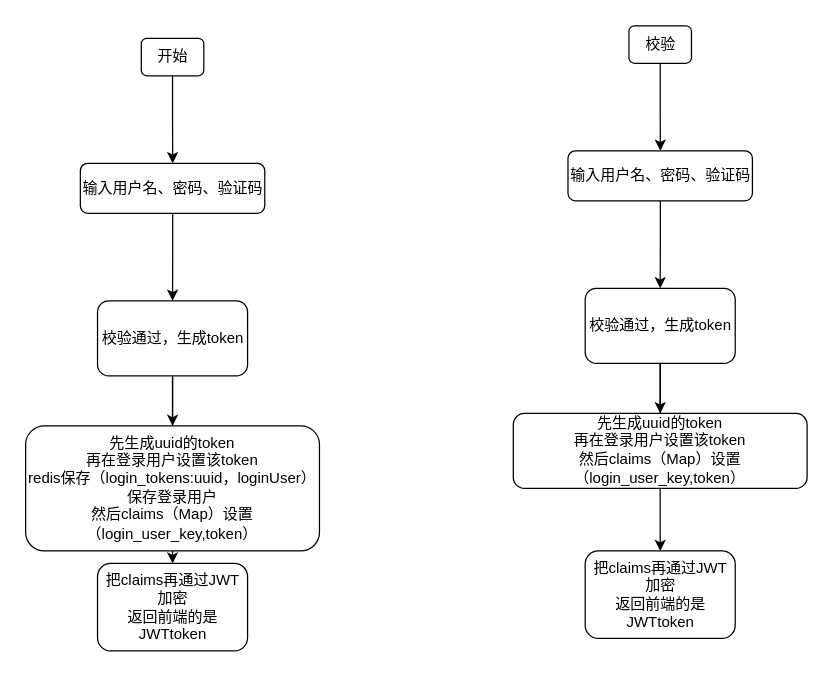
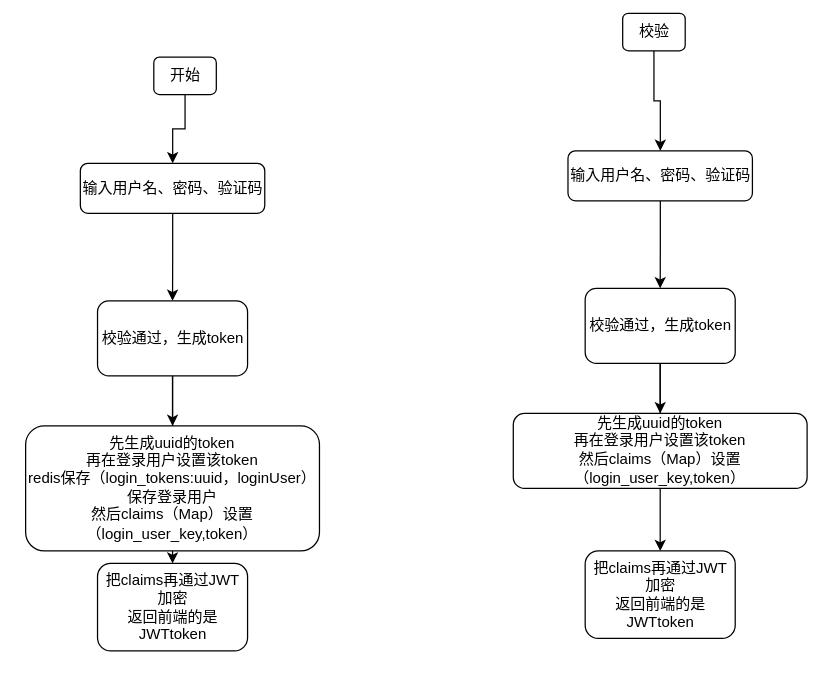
node "校验": moved (660, 44) -> (654, 32)
node "开始": moved (173, 57) -> (185, 76)
